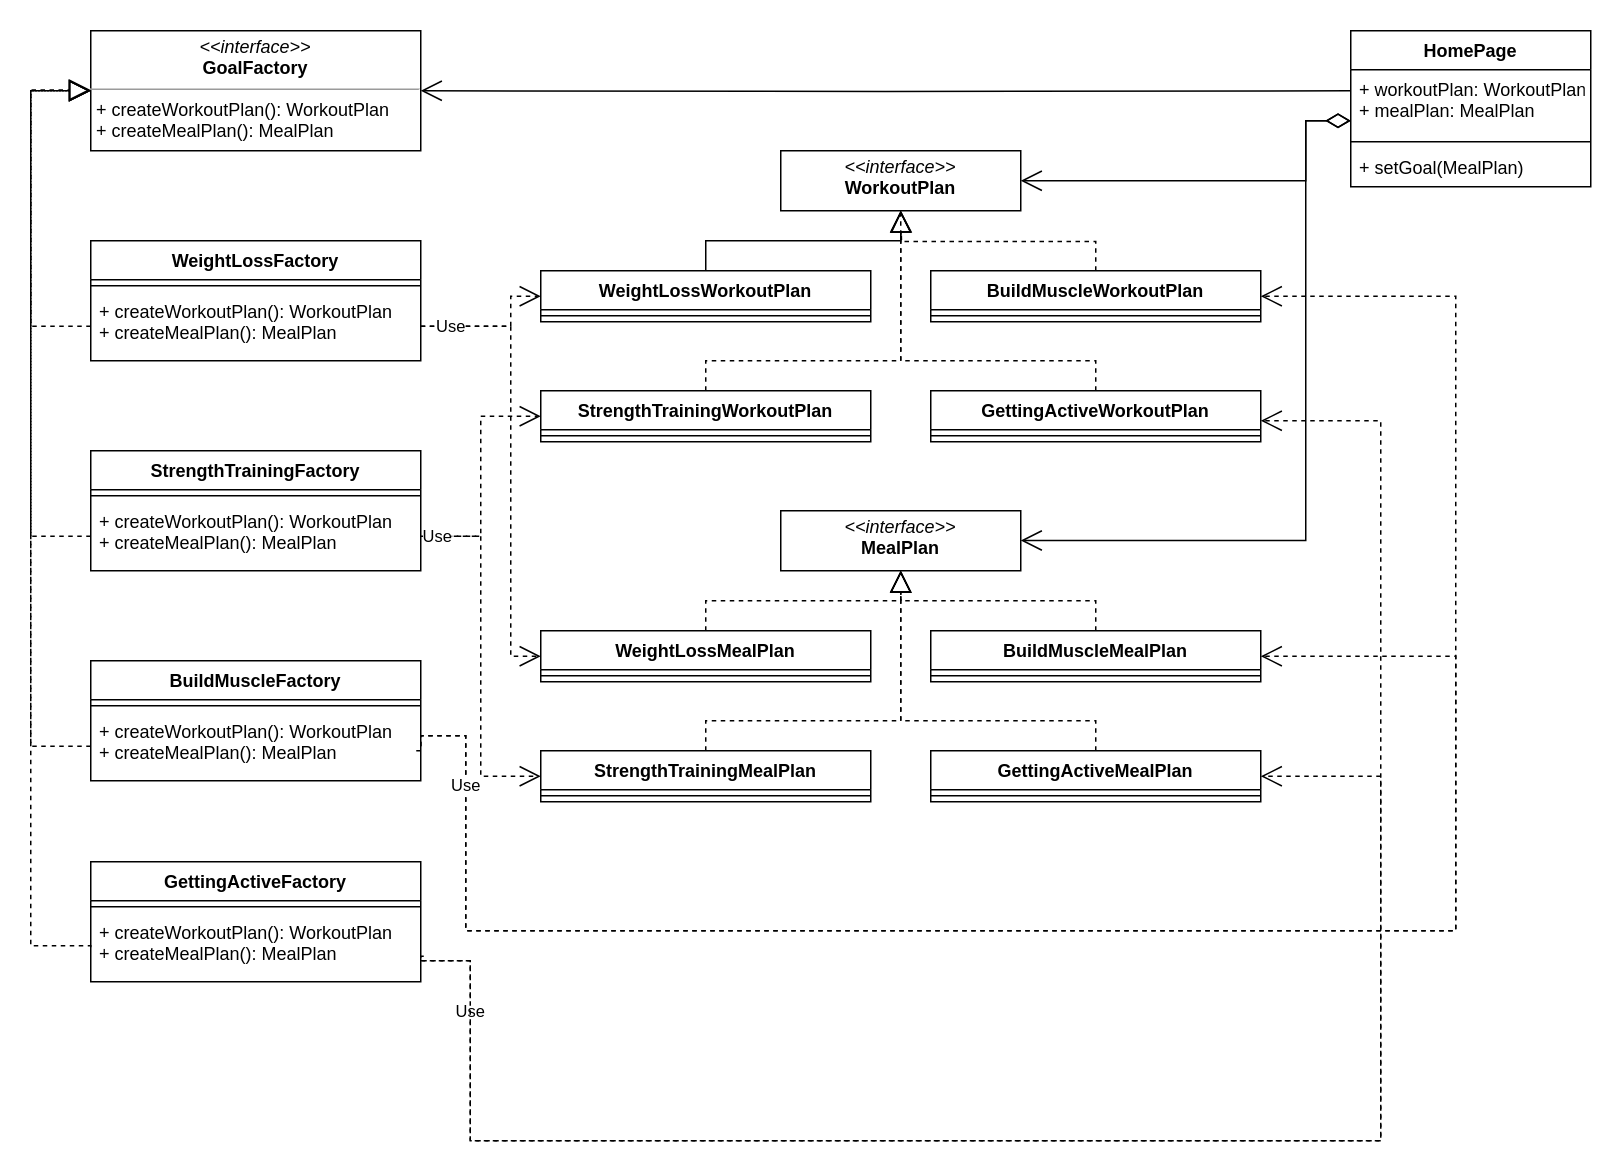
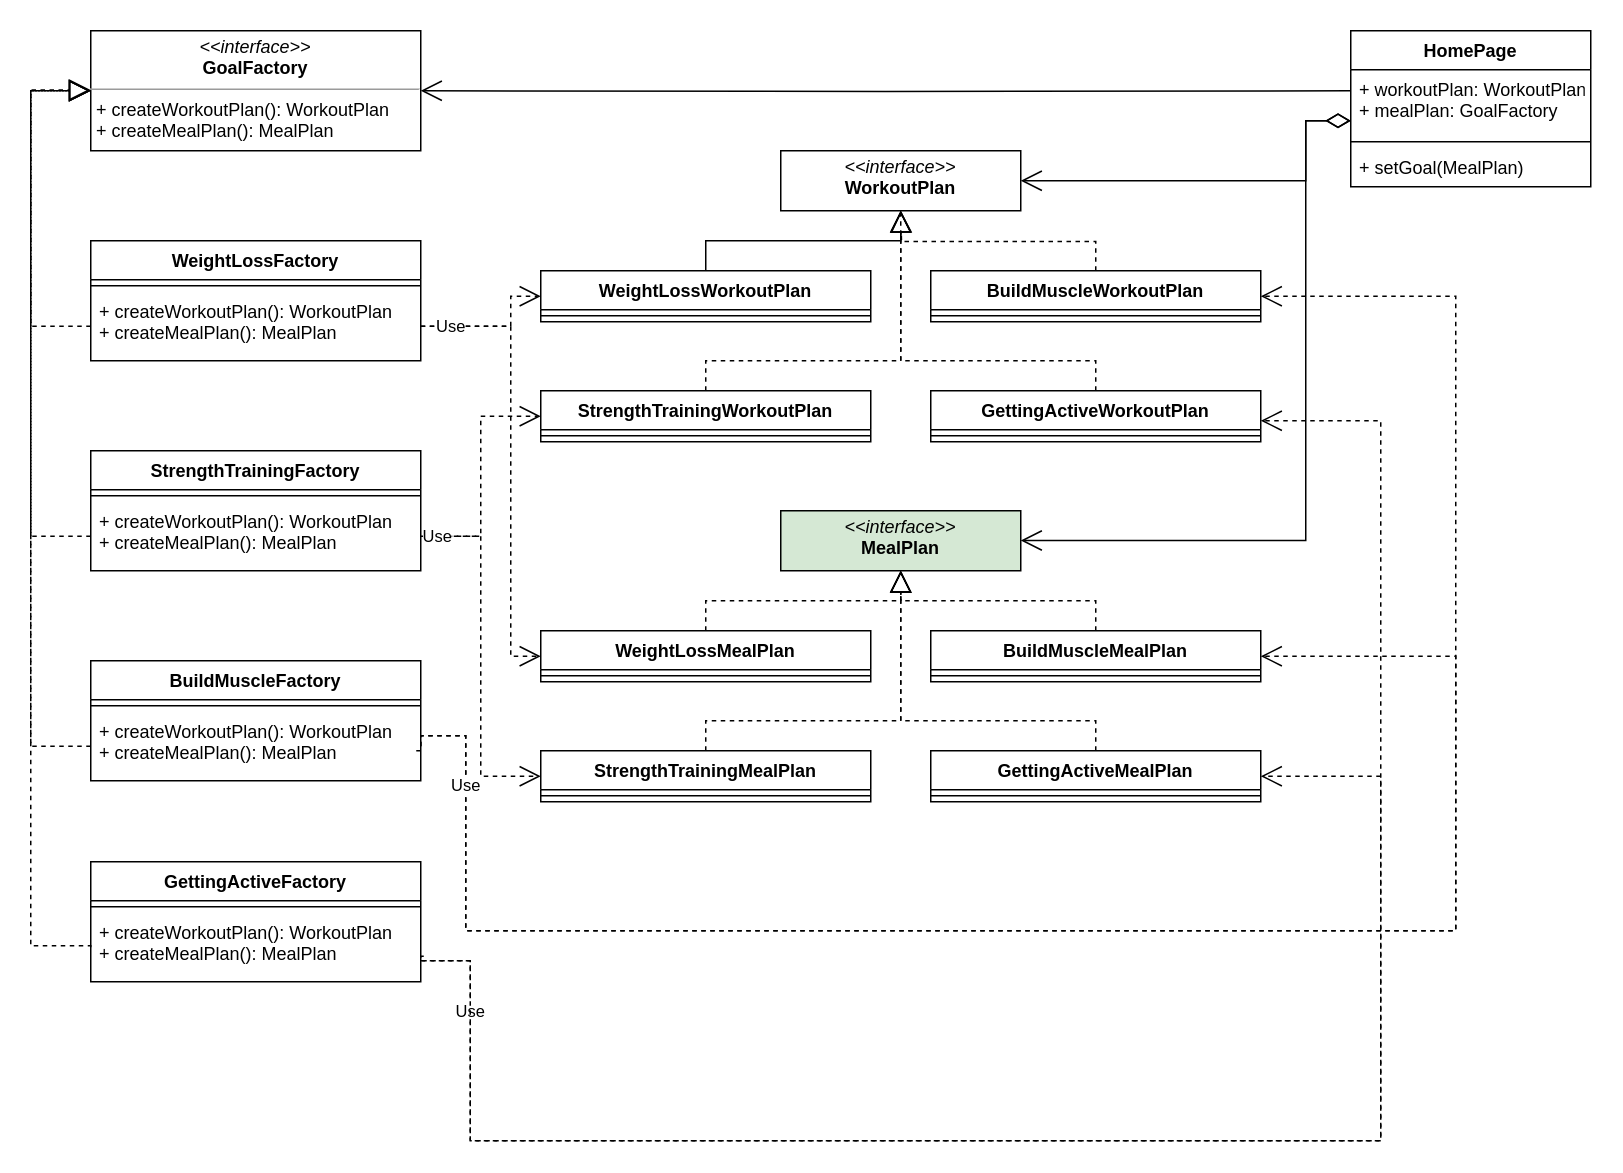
node "+ workoutPlan: WorkoutPlan + mealPlan: MealPlan": label "+ workoutPlan: WorkoutPlan + mealPlan: MealPlan" -> "+ workoutPlan: WorkoutPlan + mealPlan: GoalFactory"
node "<<interface>> MealPlan": fillcolor #ffffff -> #d5e8d4
